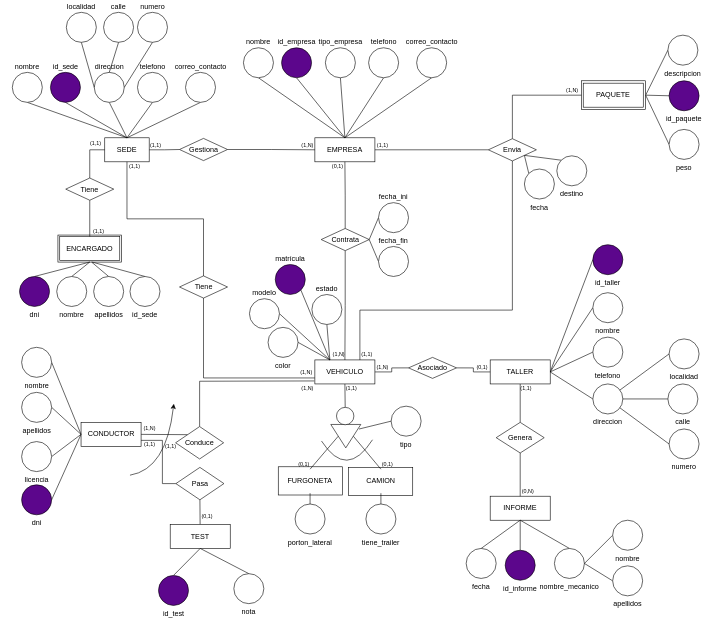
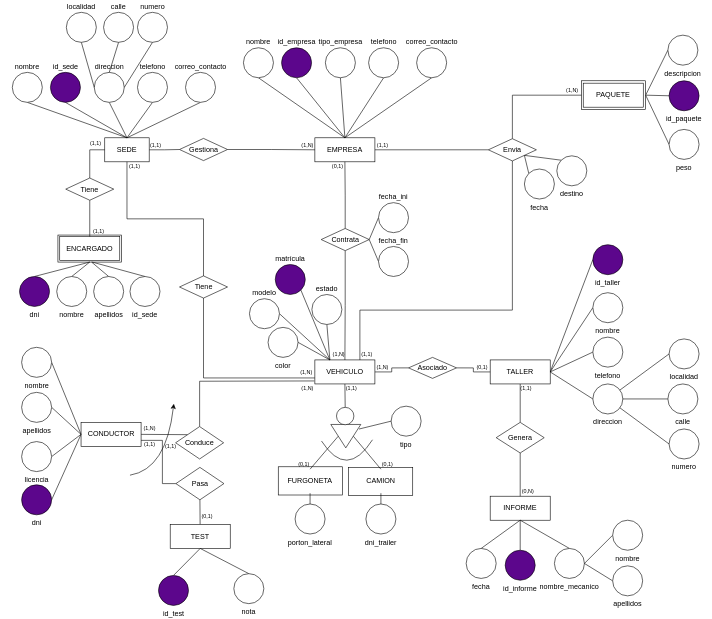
node "tiene_trailer": label "tiene_trailer" -> "dni_trailer"
